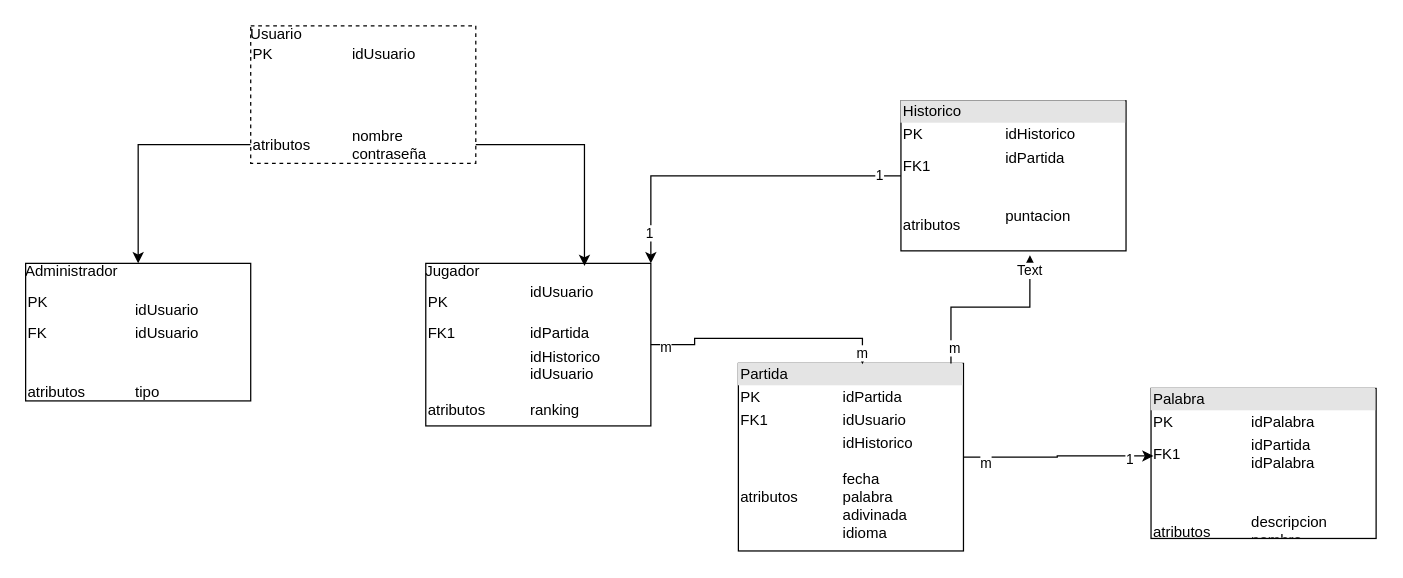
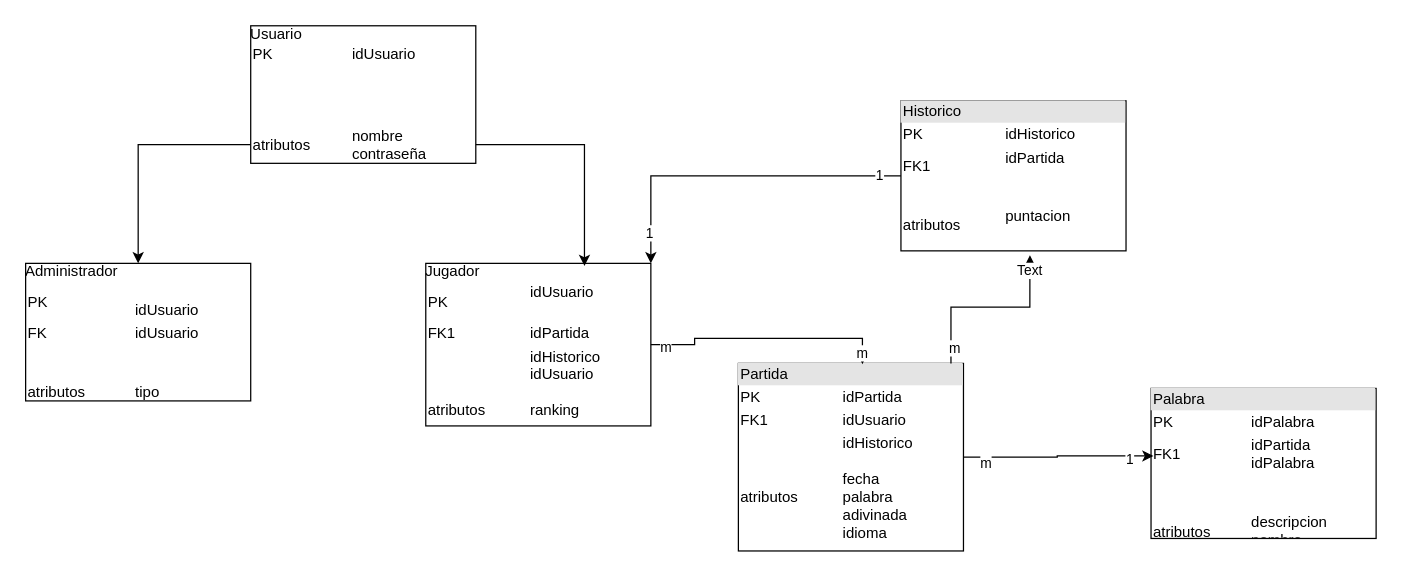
node "UsuarioPK idUsuario atributos nombre contraseña": style dashed -> solid
